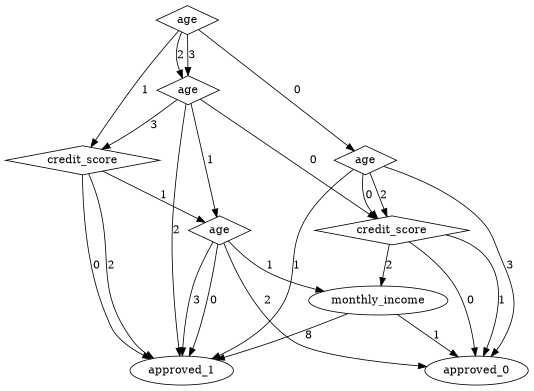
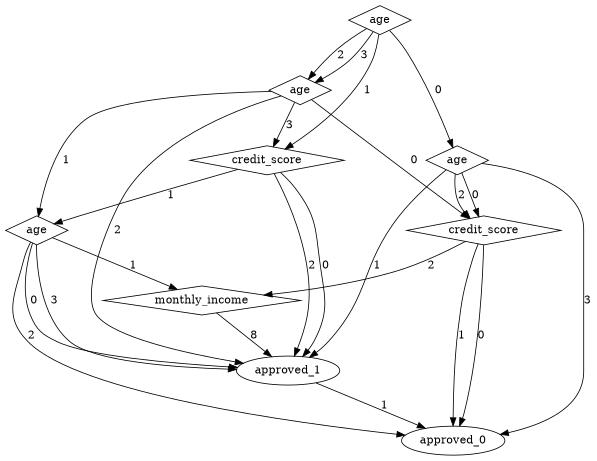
node "monthly_income": shape ellipse -> diamond
edge "monthly_income" -> "approved_0": now "approved_1" -> "approved_0"
